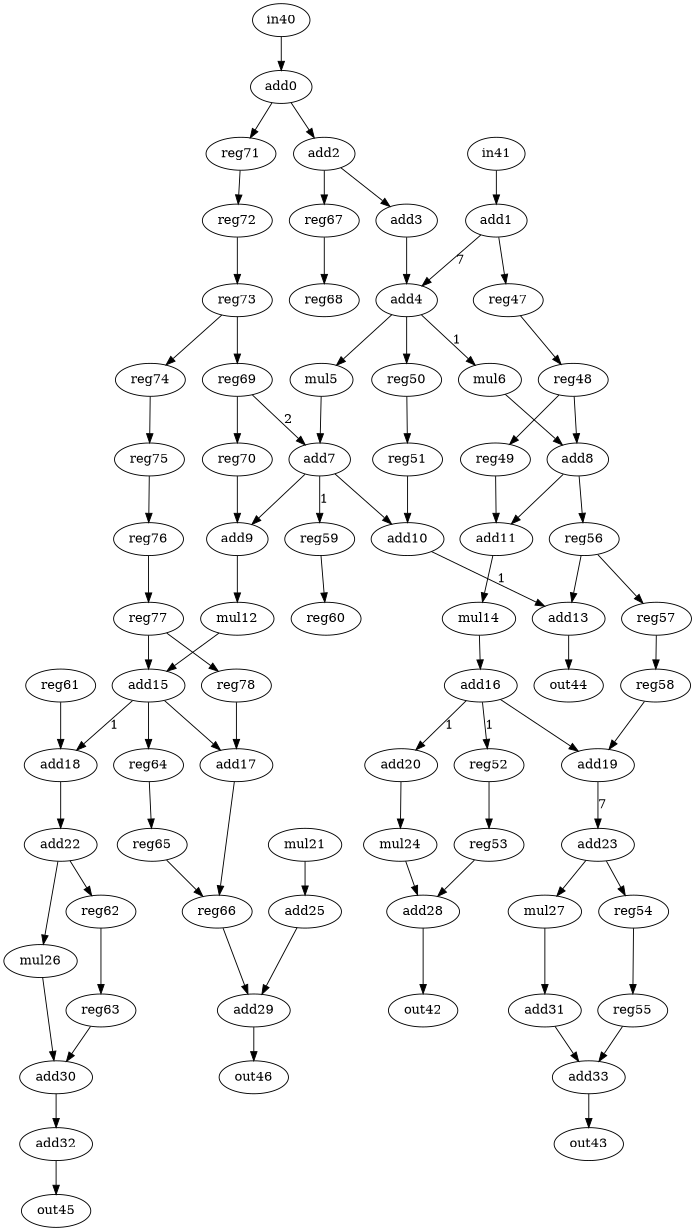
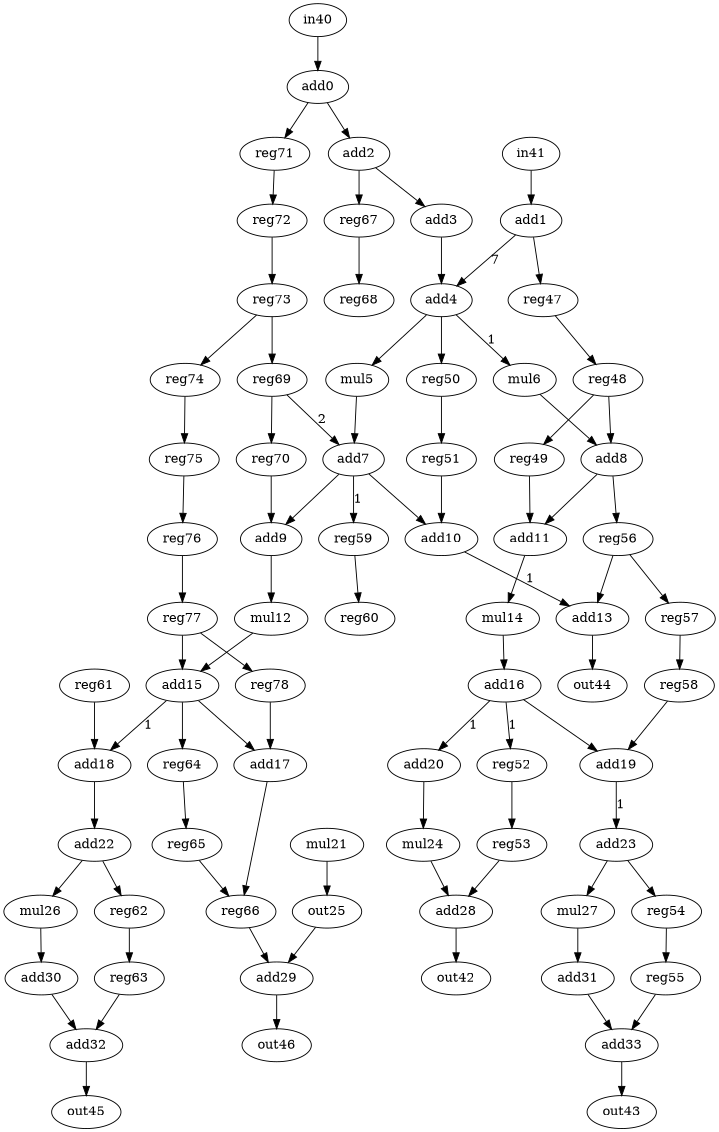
edge "add19" -> "add23": label "7" -> "1"
node "add25": label "add25" -> "out25"
edge "reg63" -> "add30": now "reg63" -> "add32"
